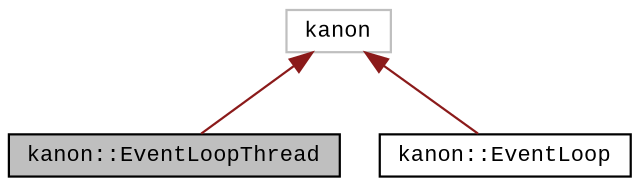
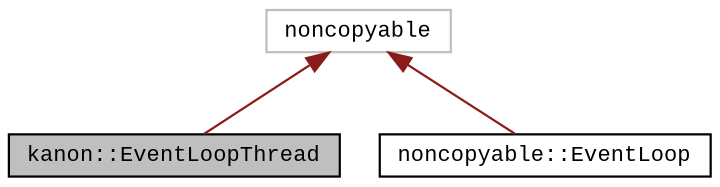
node "kanon": label "kanon" -> "noncopyable"
node "kanon::EventLoop": label "kanon::EventLoop" -> "noncopyable::EventLoop"
